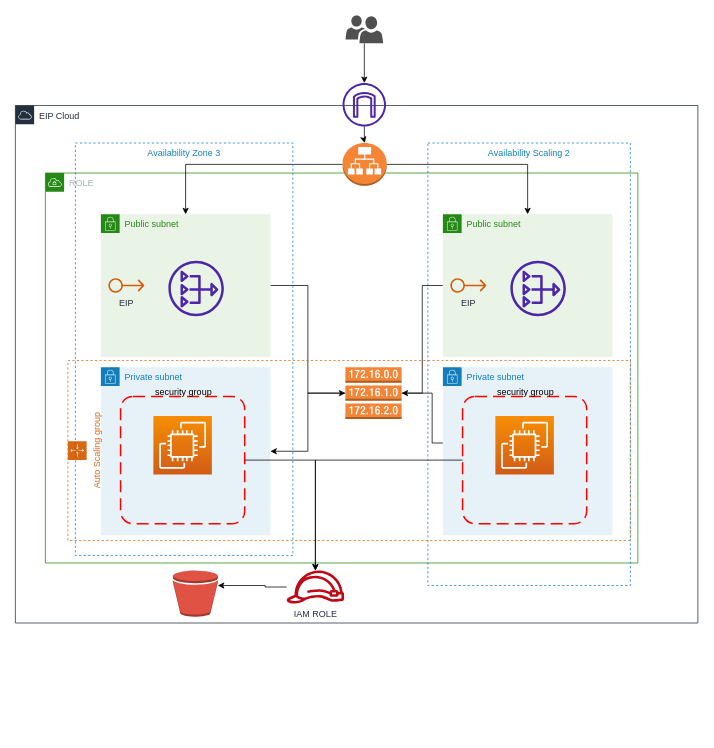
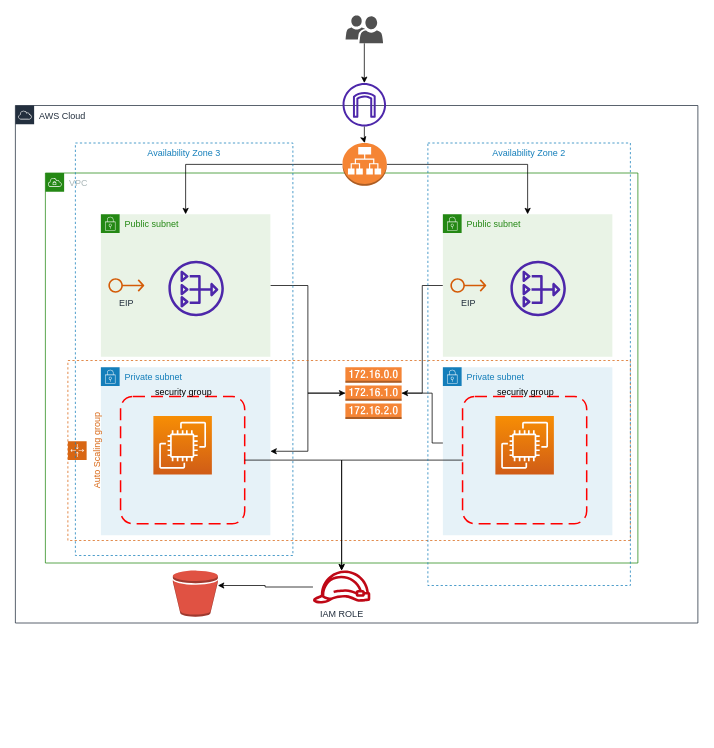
node "EIP Cloud": label "EIP Cloud" -> "AWS Cloud"
node "Availability Scaling 2": label "Availability Scaling 2" -> "Availability Zone 2"
node "ROLE": label "ROLE" -> "VPC"
node "IAM ROLE": moved (315, 587) -> (342, 587)
